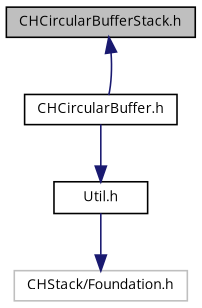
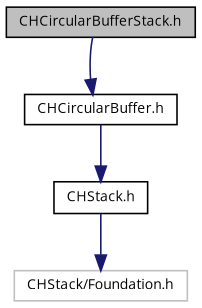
edge "CHCircularBuffer.h" -> "CHCircularBufferStack.h": reversed
node "Util.h": label "Util.h" -> "CHStack.h"
